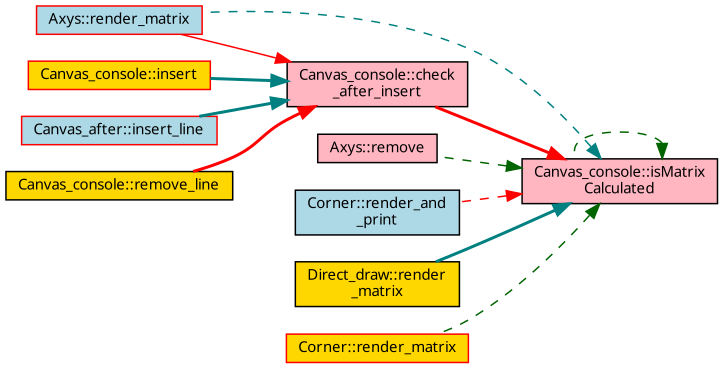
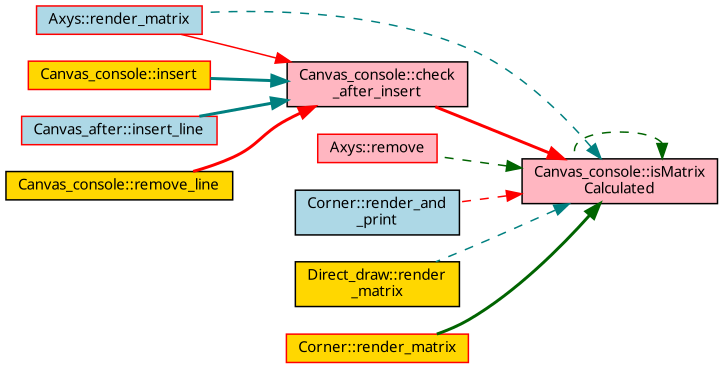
node "Axys::remove": color black -> red
edge "Direct_draw::render _matrix" -> "Canvas_console::isMatrix Calculated": style bold -> dashed
edge "Corner::render_matrix" -> "Canvas_console::isMatrix Calculated": style dashed -> bold
